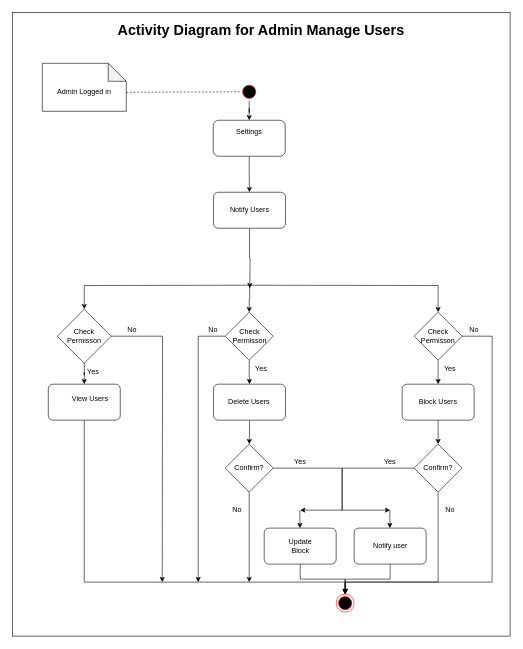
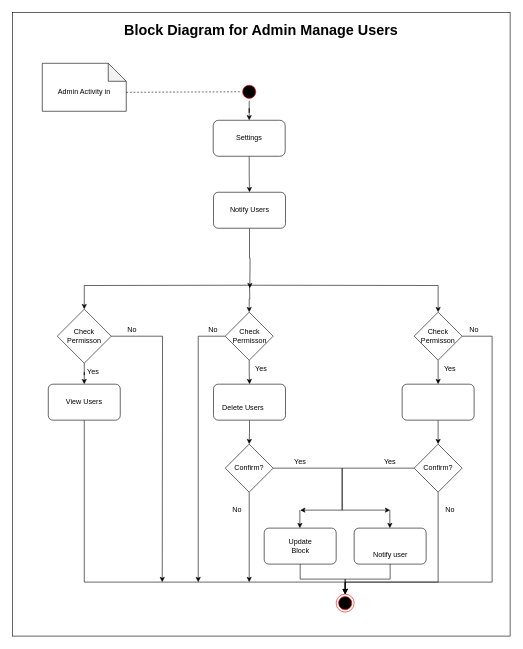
node "Activity Diagram for Admin Manage Users": label "Activity Diagram for Admin Manage Users" -> "Block Diagram for Admin Manage Users"
node "Admin Logged in": label "Admin Logged in" -> "Admin Activity in"
node "Settings": moved (249, 132) -> (249, 138)
node "View Users": moved (90, 399) -> (84, 402)
node "Delete Users": moved (249, 402) -> (243, 408)
node "Block Users": removed
node "Notify user": moved (390, 546) -> (390, 555)
